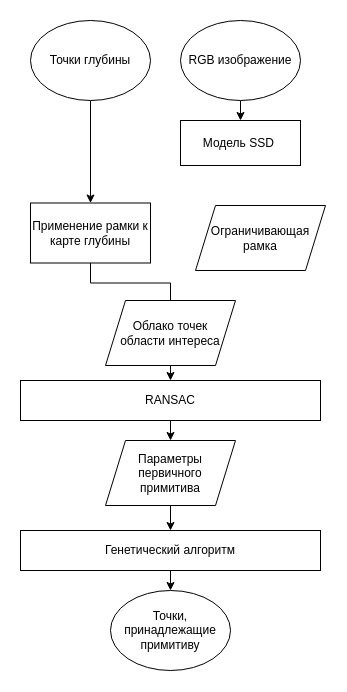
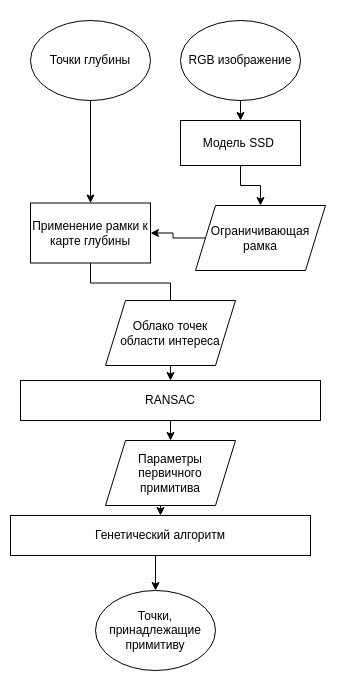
edge "Модель SSD" -> "Ограничивающая рамка": added
edge "Ограничивающая рамка" -> "Применение рамки к карте глубины": added
node "Генетический алгоритм": moved (171, 551) -> (161, 536)
node "Точки, принадлежащие примитиву": moved (171, 631) -> (156, 631)
